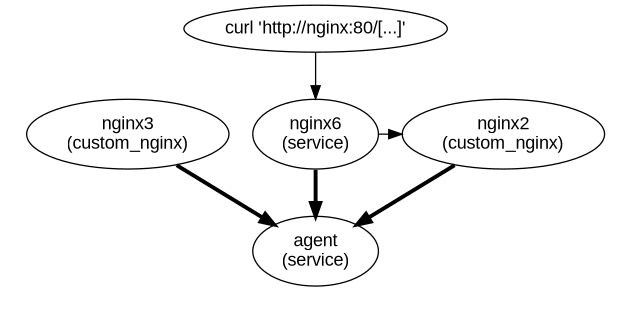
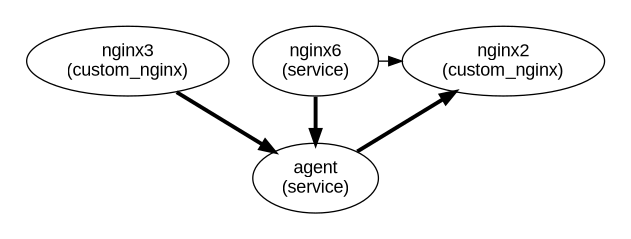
node "curl 'http://nginx:80/[...]'": removed
edge "nginx2 (custom_nginx)" -> "agent (service)": reversed
